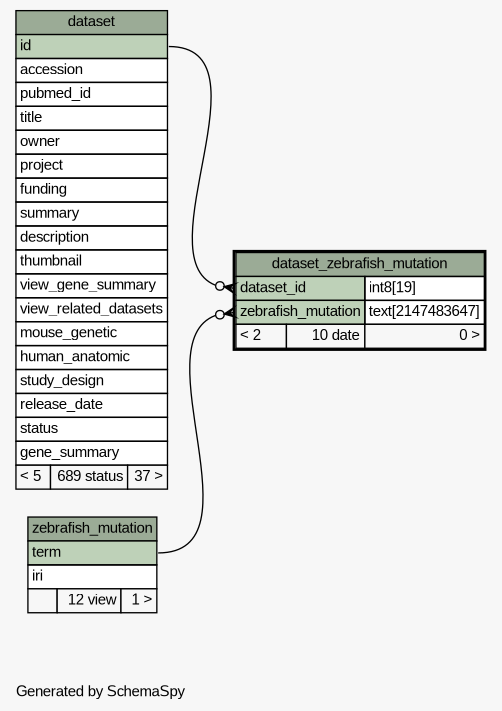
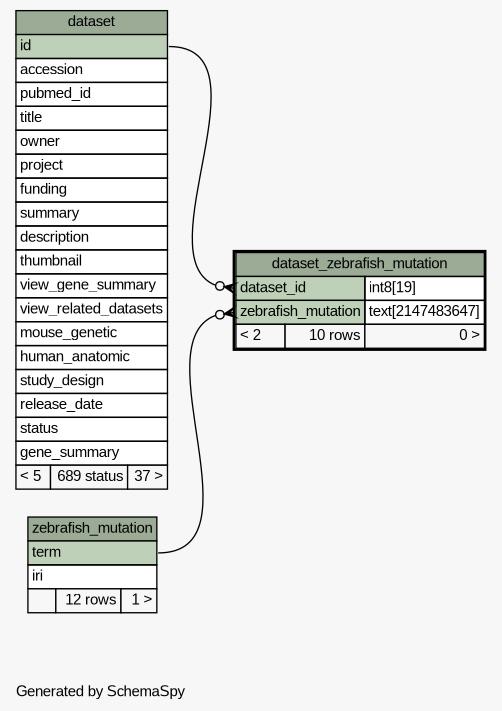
node "dataset_zebrafish_mutation": text "10 date" -> "10 rows"
node "zebrafish_mutation": text "12 view" -> "12 rows"
